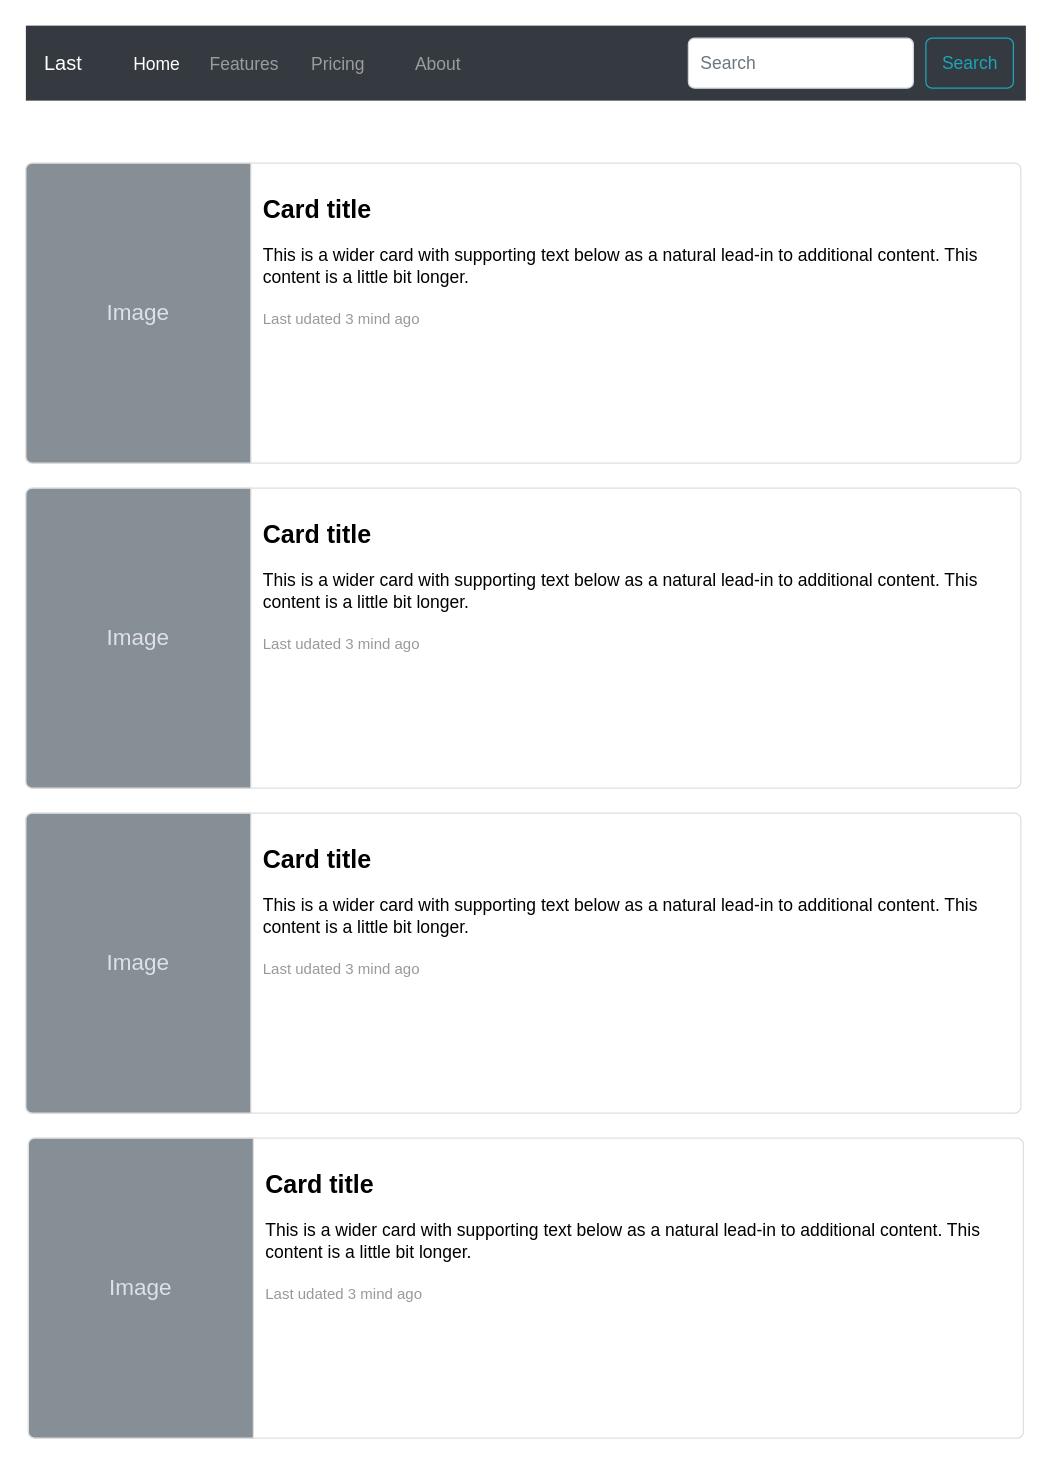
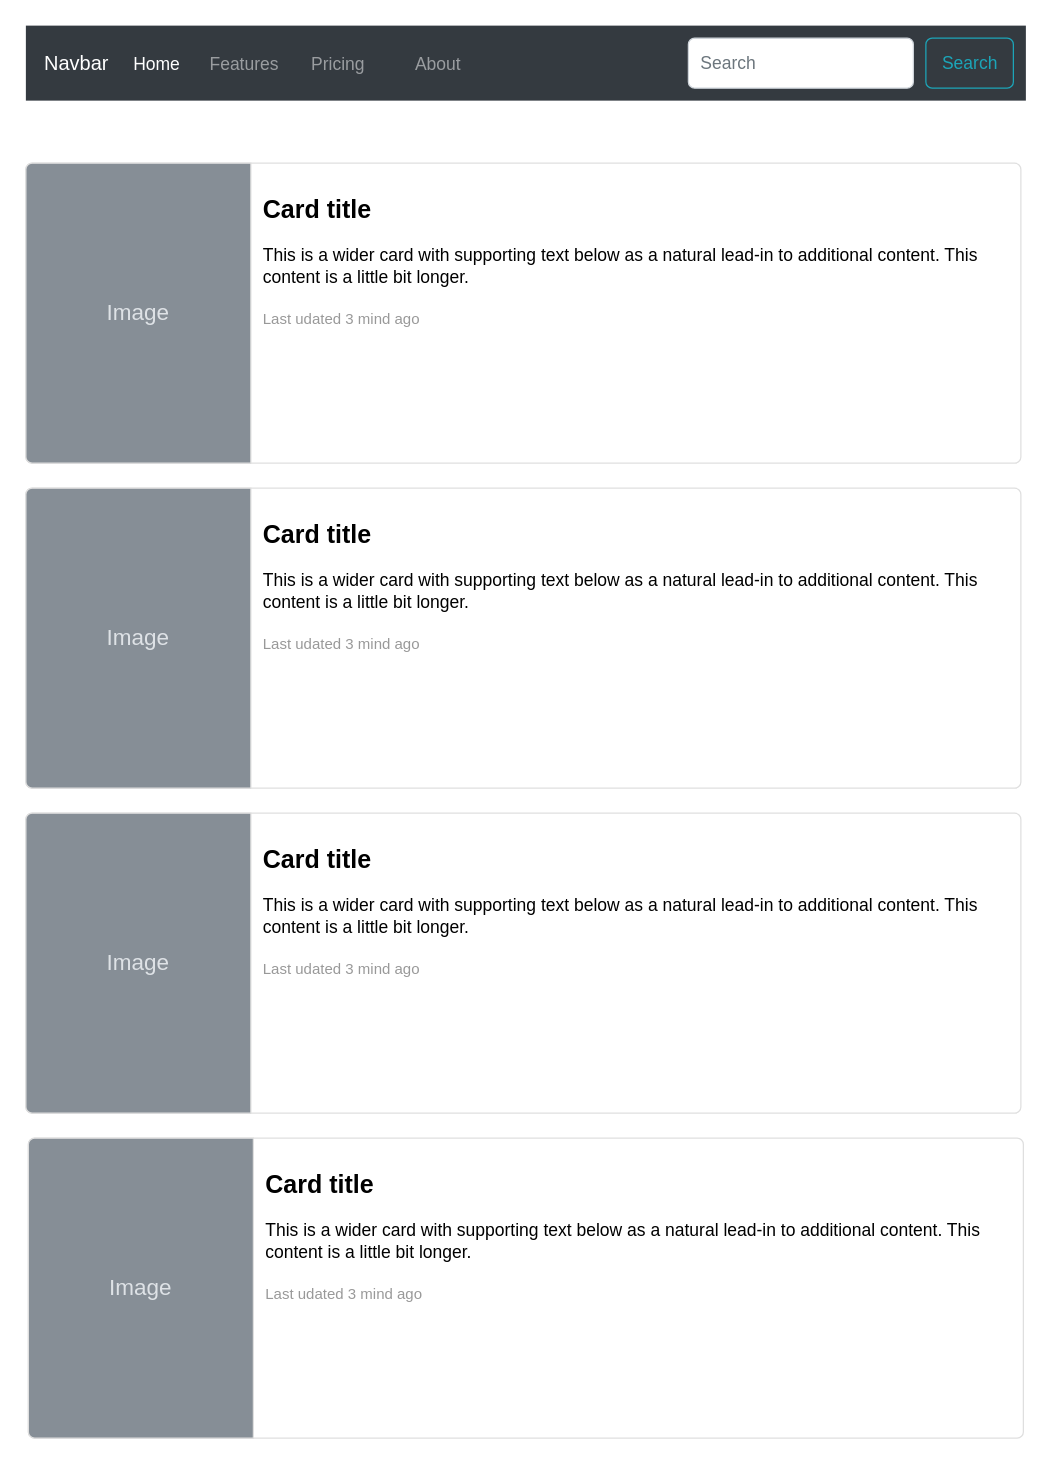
node "Last": label "Last" -> "Navbar"
